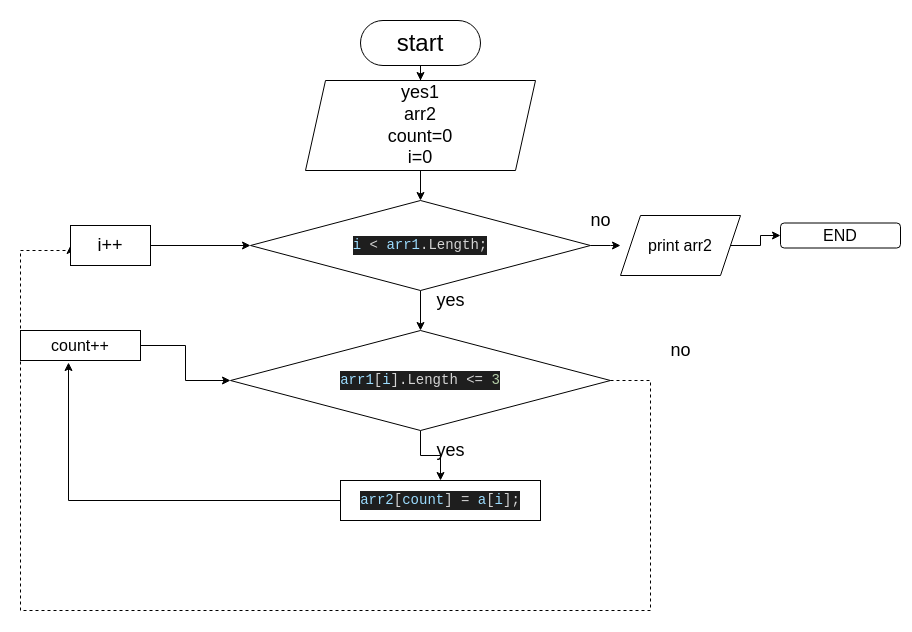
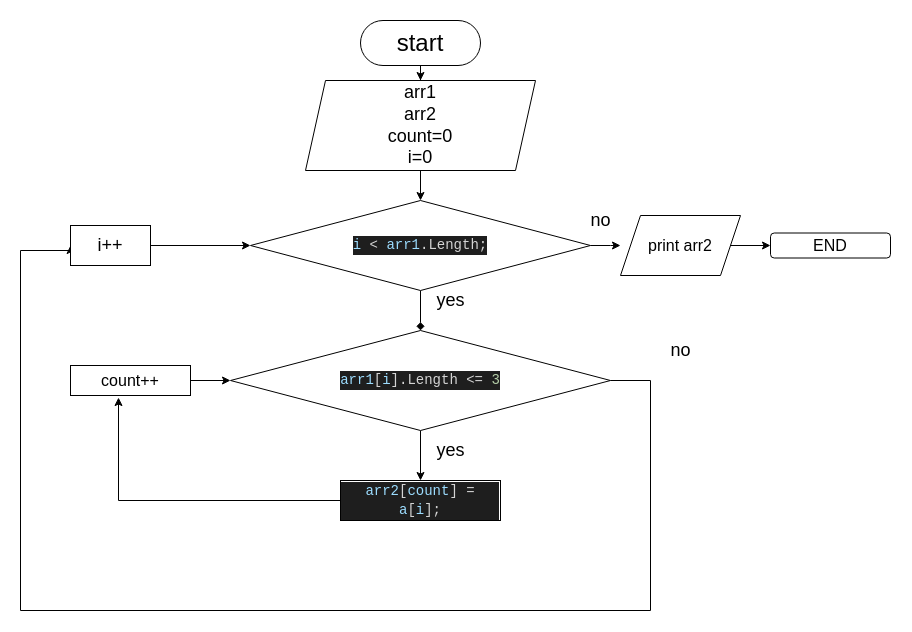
node "yes1 arr2 count=0 i=0": label "yes1 arr2 count=0 i=0" -> "arr1 arr2 count=0 i=0"
node "END": moved (841, 236) -> (831, 246)
edge "i < arr1.Length;" -> "arr1[i].Length <= 3": arrowhead classic -> diamond
node "count++": moved (81, 346) -> (131, 381)
node "arr2[count] = a[i];": size 200x40 -> 160x40
edge "arr1[i].Length <= 3" -> "i++": style dashed -> solid
